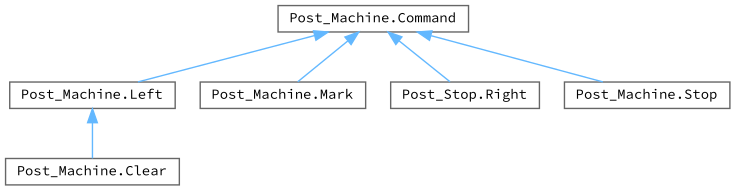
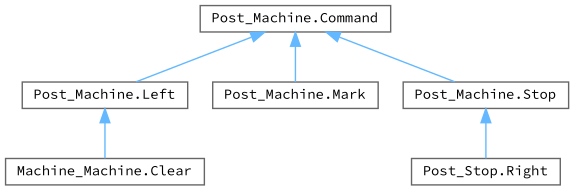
edge "Post_Stop.Right" -> "Post_Machine.Command": now "Post_Stop.Right" -> "Post_Machine.Stop"
node "Post_Machine.Clear": label "Post_Machine.Clear" -> "Machine_Machine.Clear"
